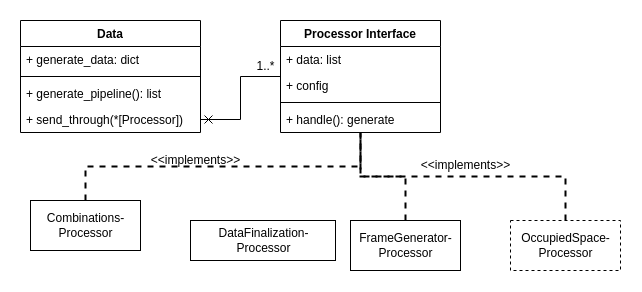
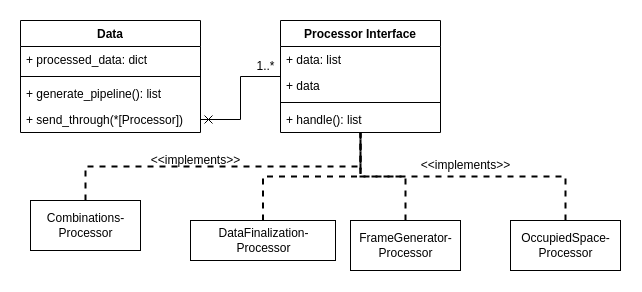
node "+ generate_data: dict": label "+ generate_data: dict" -> "+ processed_data: dict"
node "+ config": label "+ config" -> "+ data"
node "+ handle(): generate": label "+ handle(): generate" -> "+ handle(): list"
edge "Processor Interface" -- "DataFinalization- Processor": added
node "OccupiedSpace- Processor": style dashed -> solid
